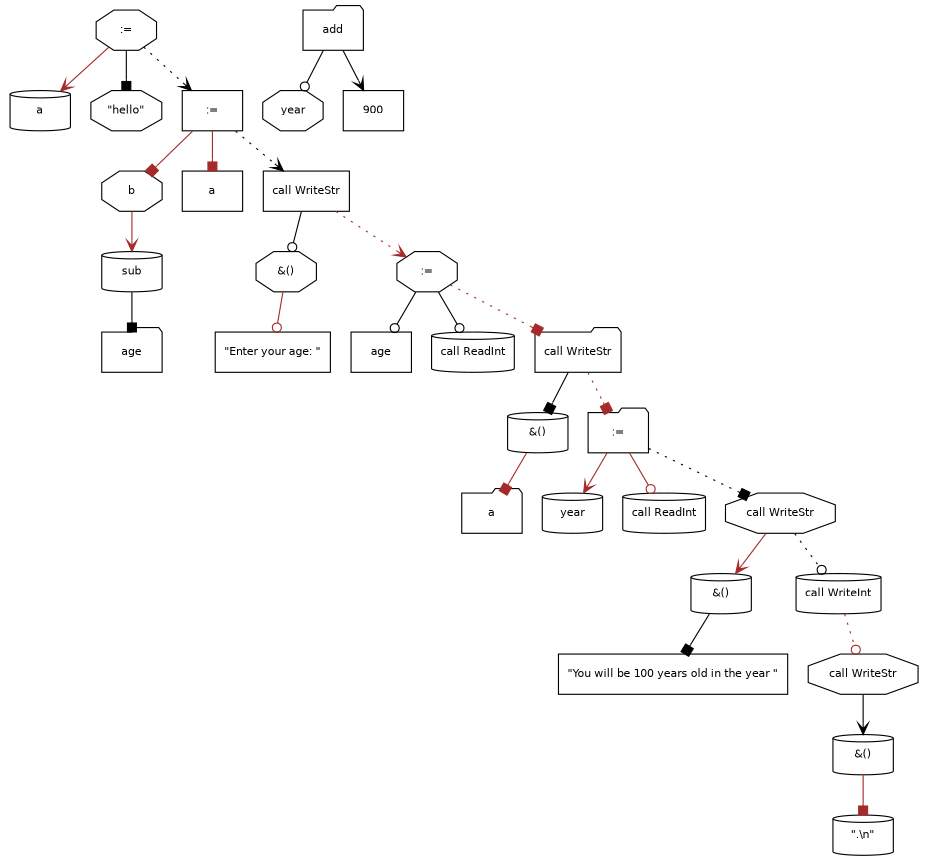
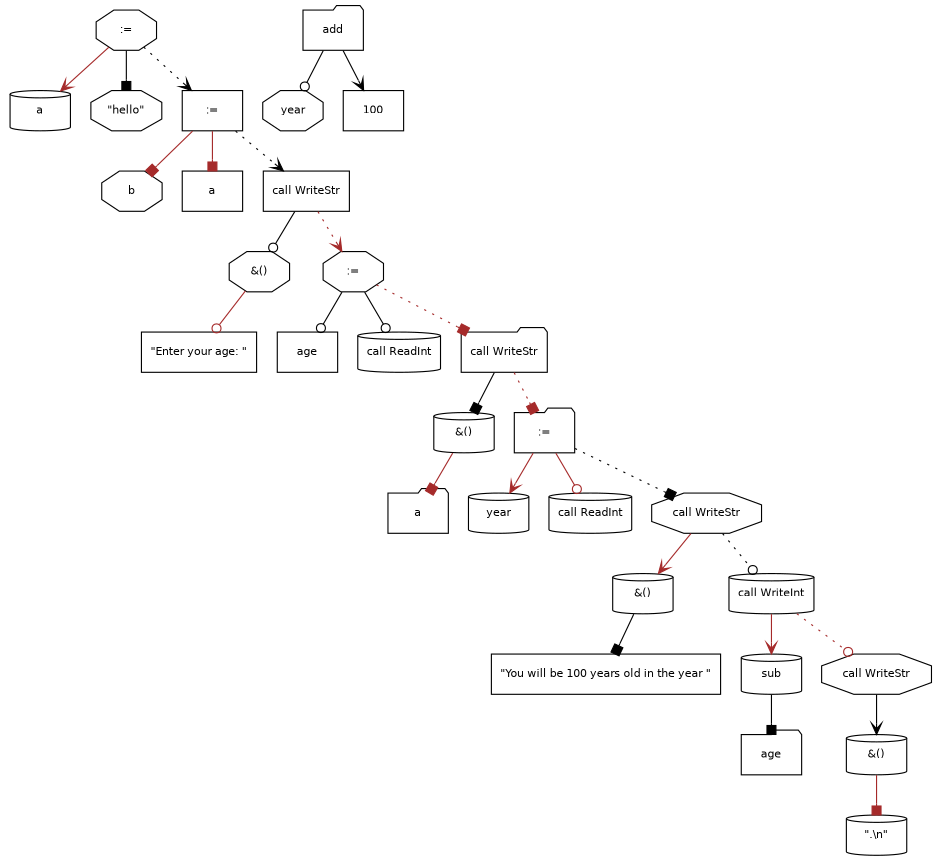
node "900": label "900" -> "100"
edge "b" -> "sub": now "call WriteInt" -> "sub"
